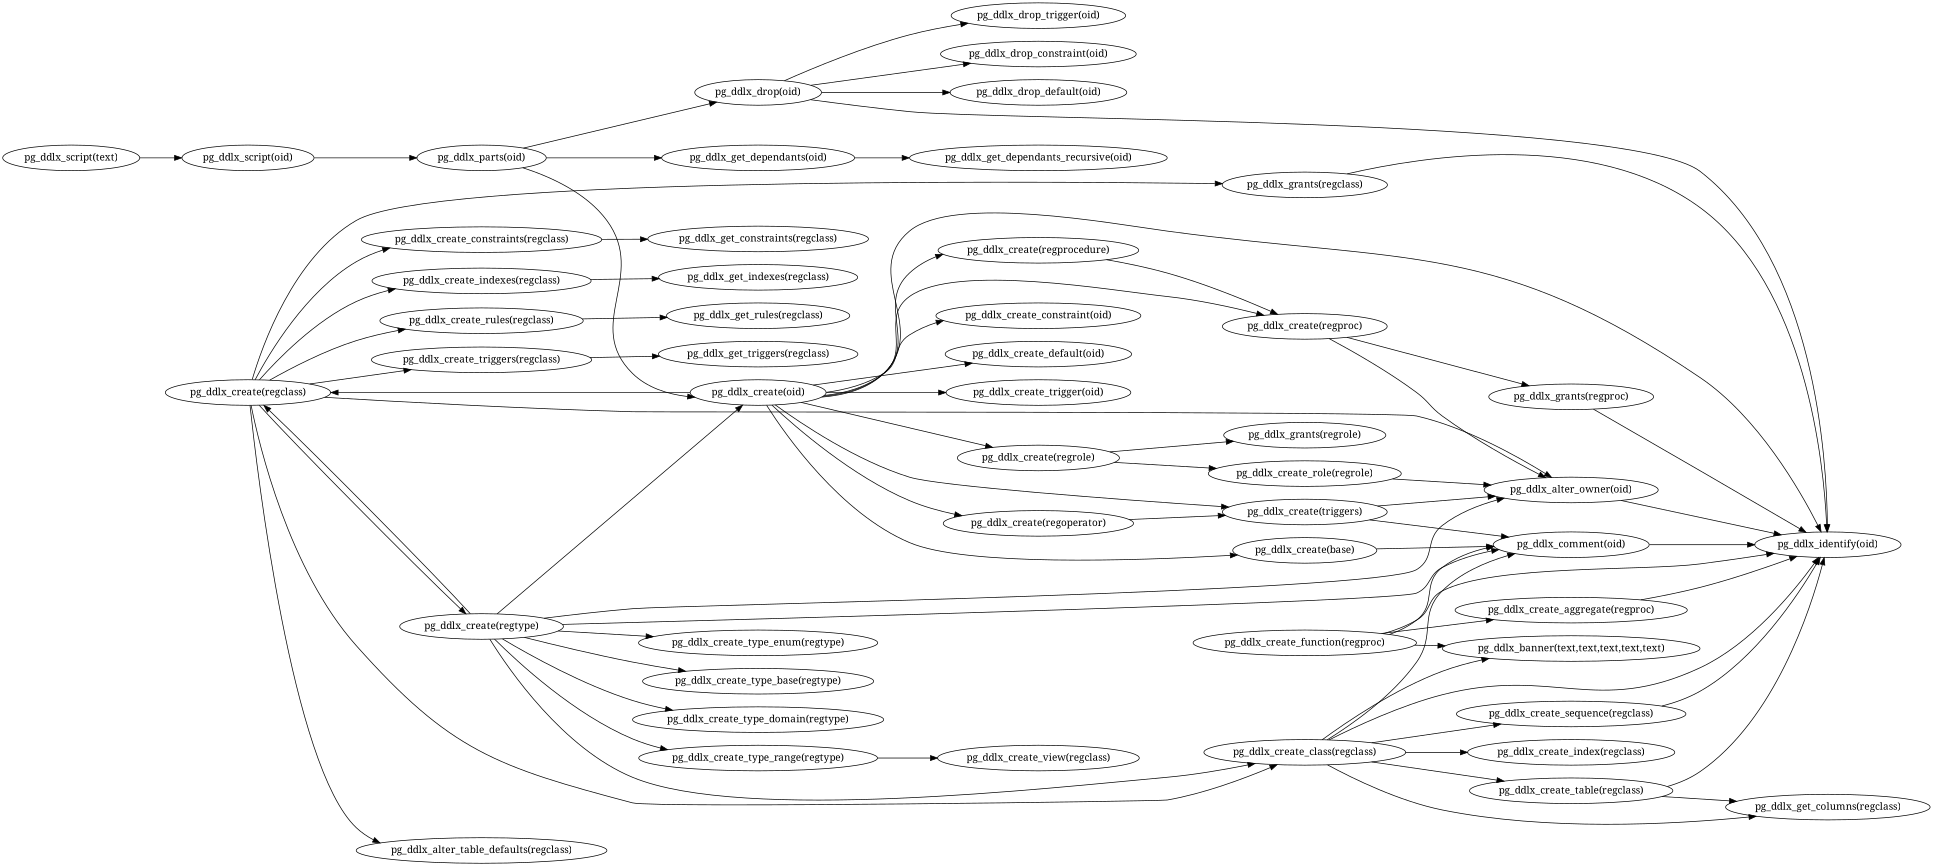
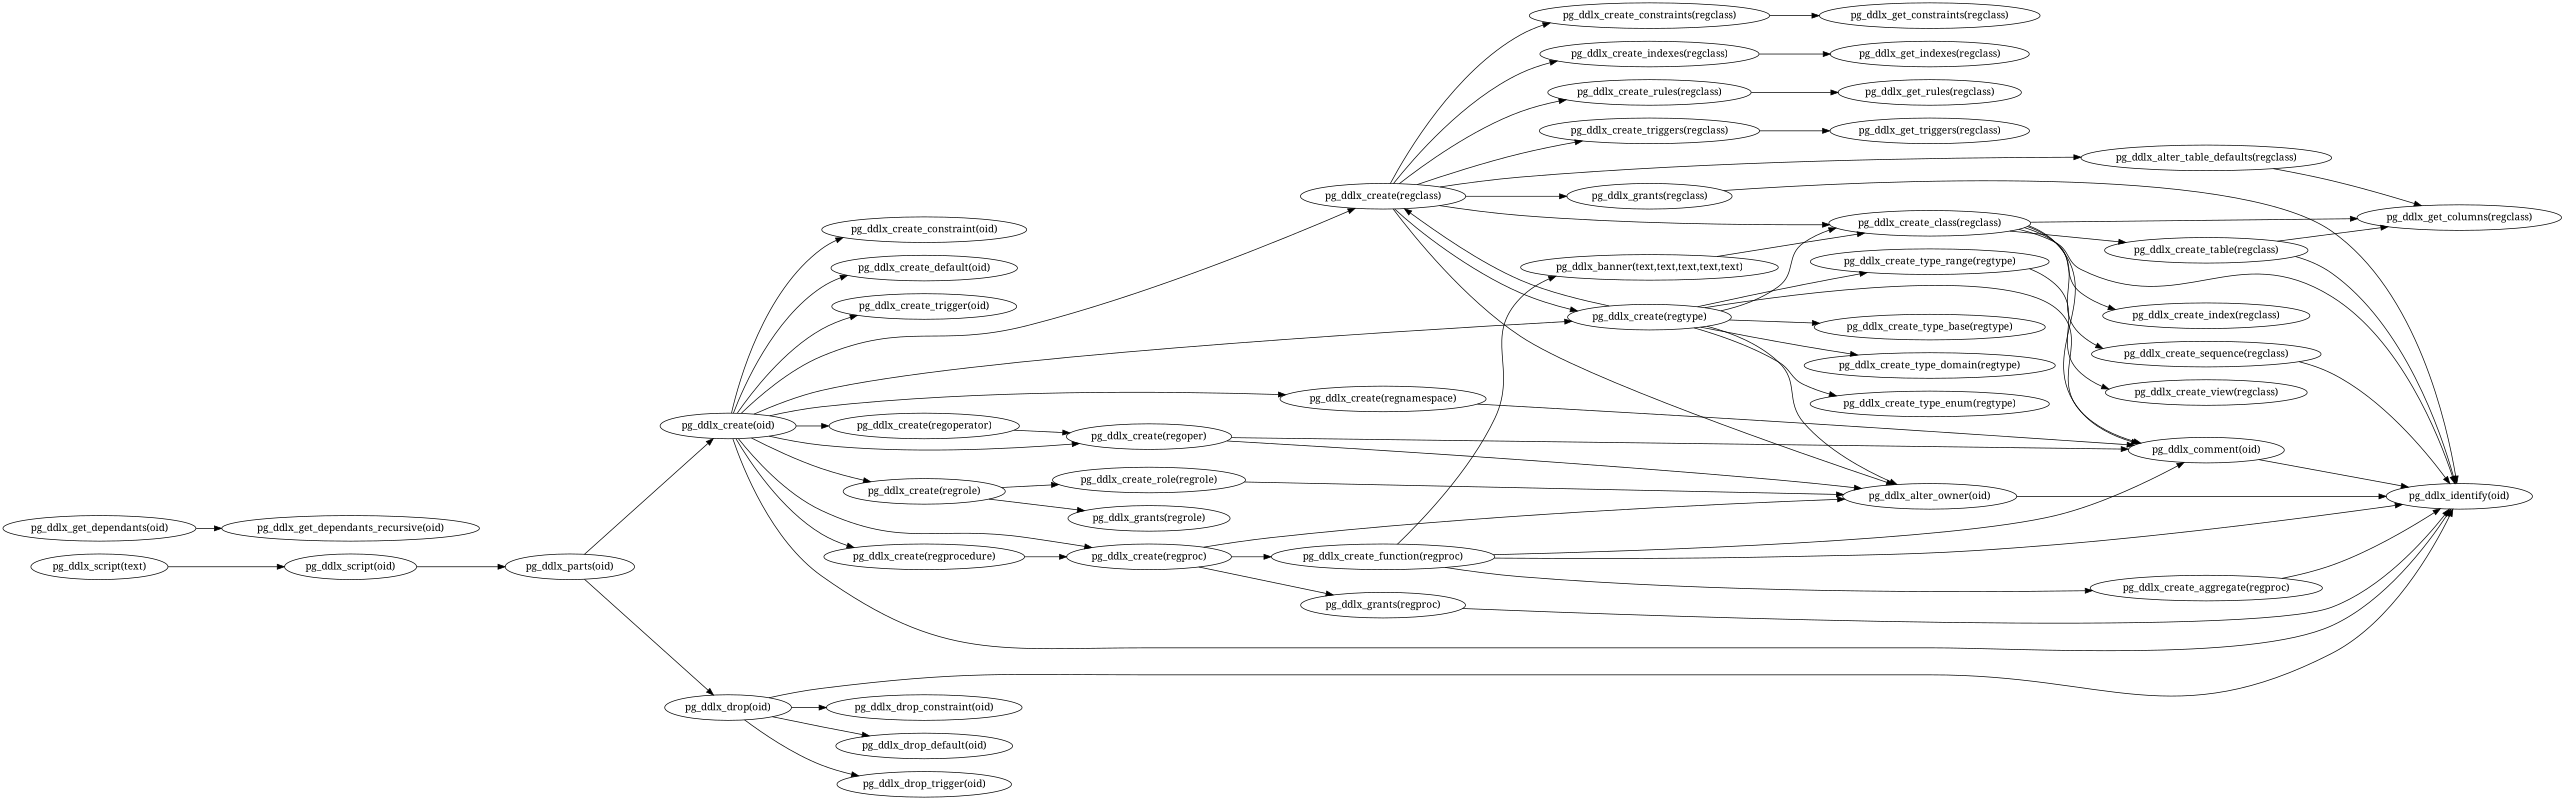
edge "pg_ddlx_parts(oid)" -> "pg_ddlx_get_dependants(oid)": removed
edge "pg_ddlx_alter_table_defaults(regclass)" -> "pg_ddlx_get_columns(regclass)": added
edge "pg_ddlx_create(regtype)" -> "pg_ddlx_create(oid)": reversed
node "pg_ddlx_create(triggers)": label "pg_ddlx_create(triggers)" -> "pg_ddlx_create(regoper)"
node "pg_ddlx_create(base)": label "pg_ddlx_create(base)" -> "pg_ddlx_create(regnamespace)"
edge "pg_ddlx_create(regproc)" -> "pg_ddlx_create_function(regproc)": added
edge "pg_ddlx_create_class(regclass)" -> "pg_ddlx_banner(text,text,text,text,text)": reversed
